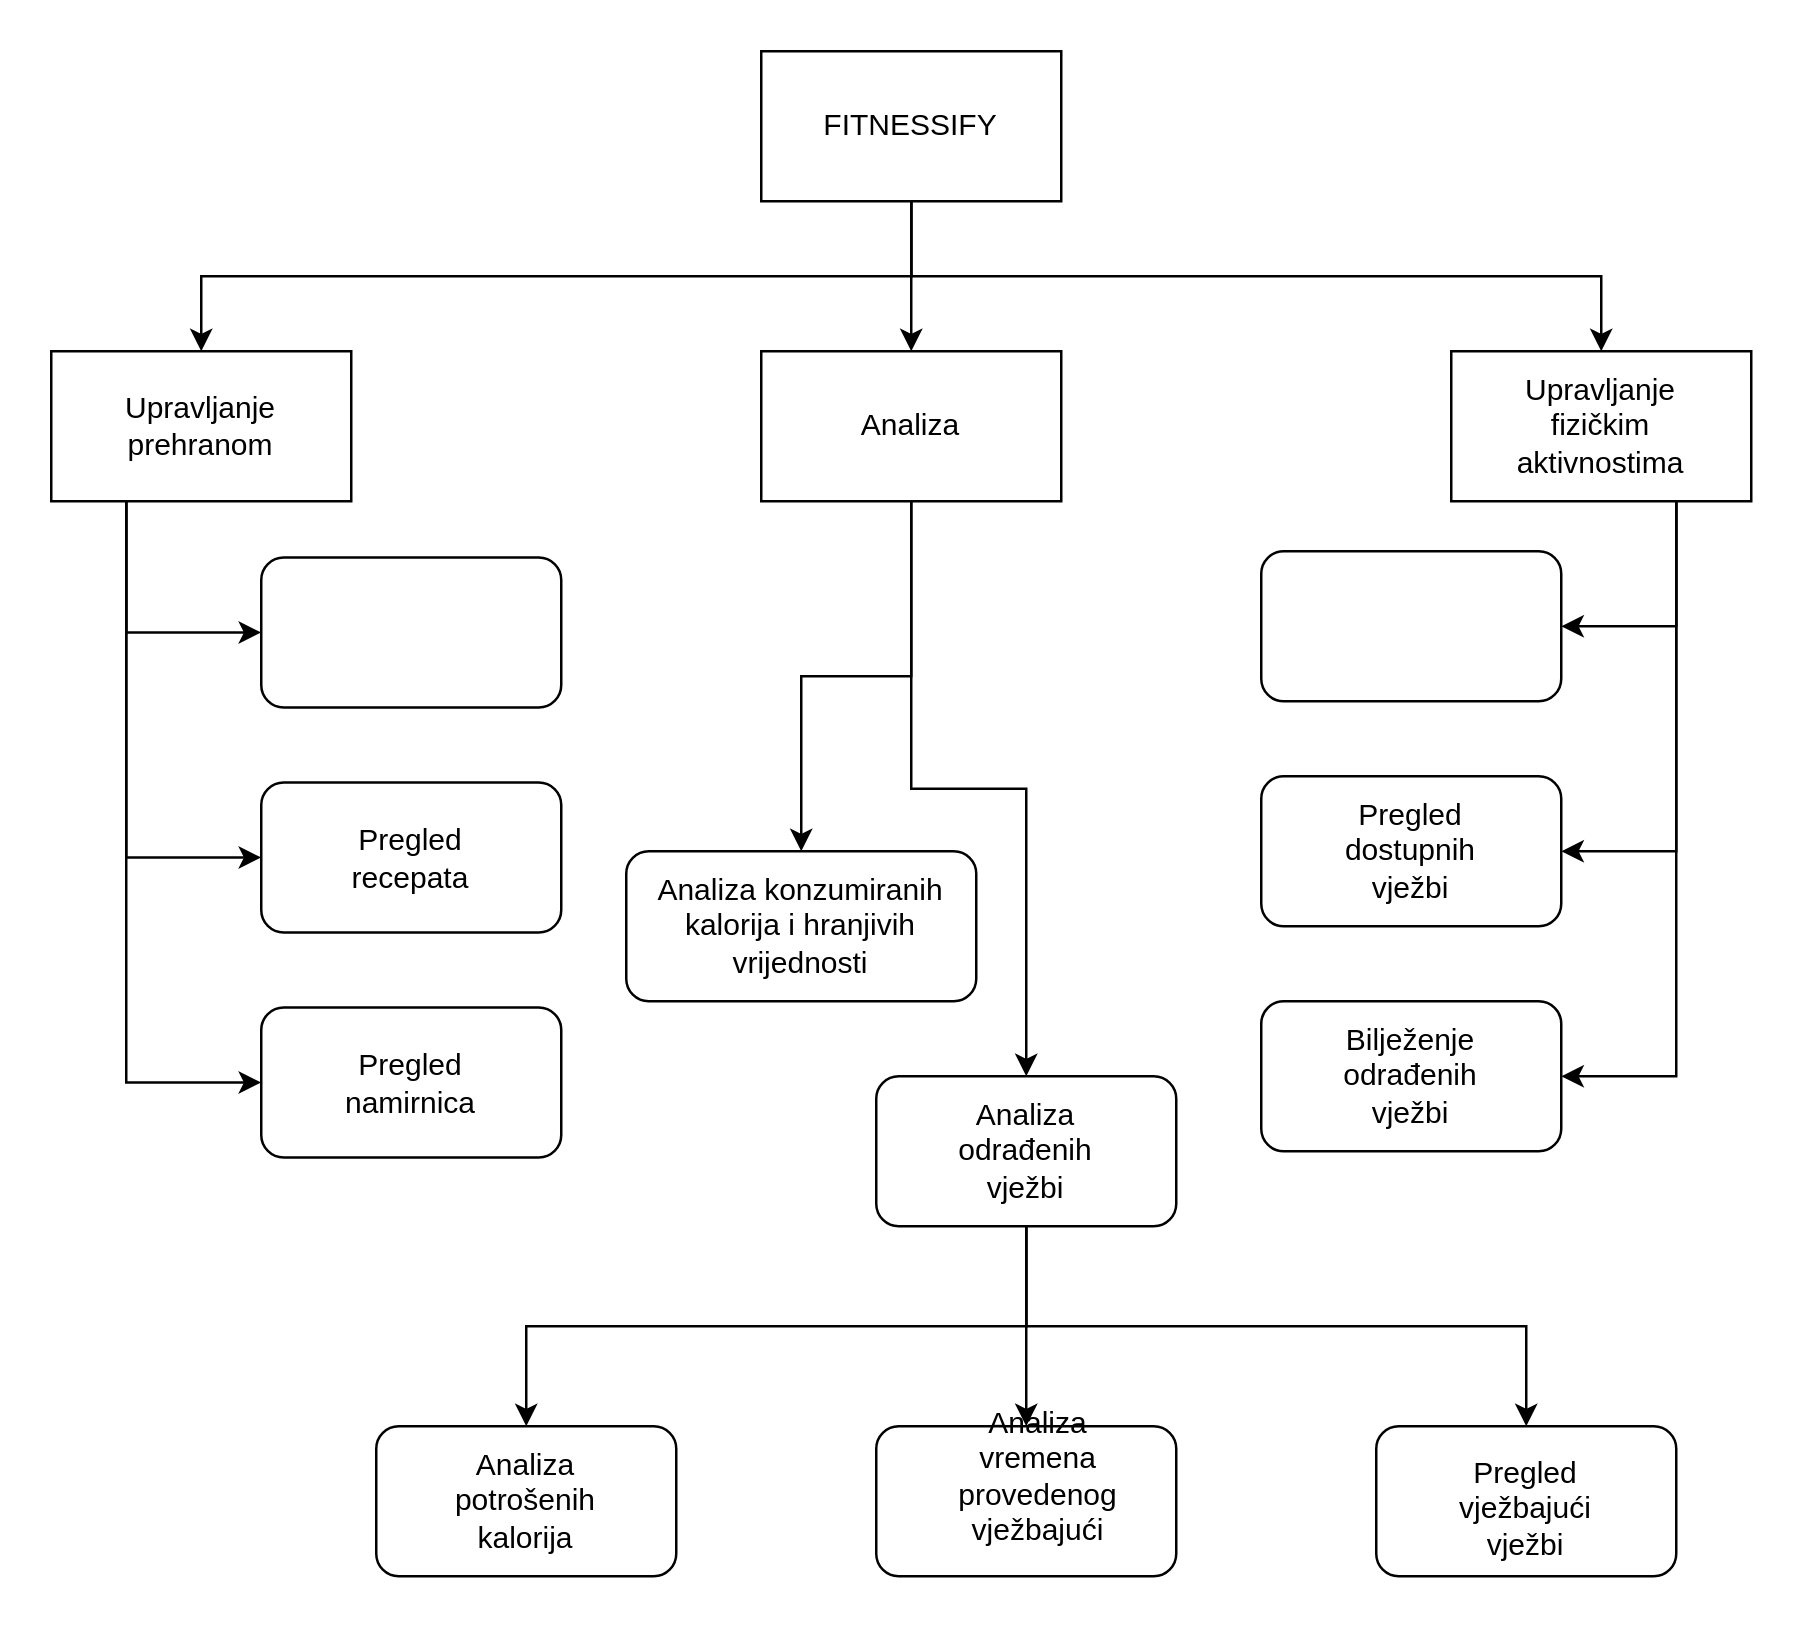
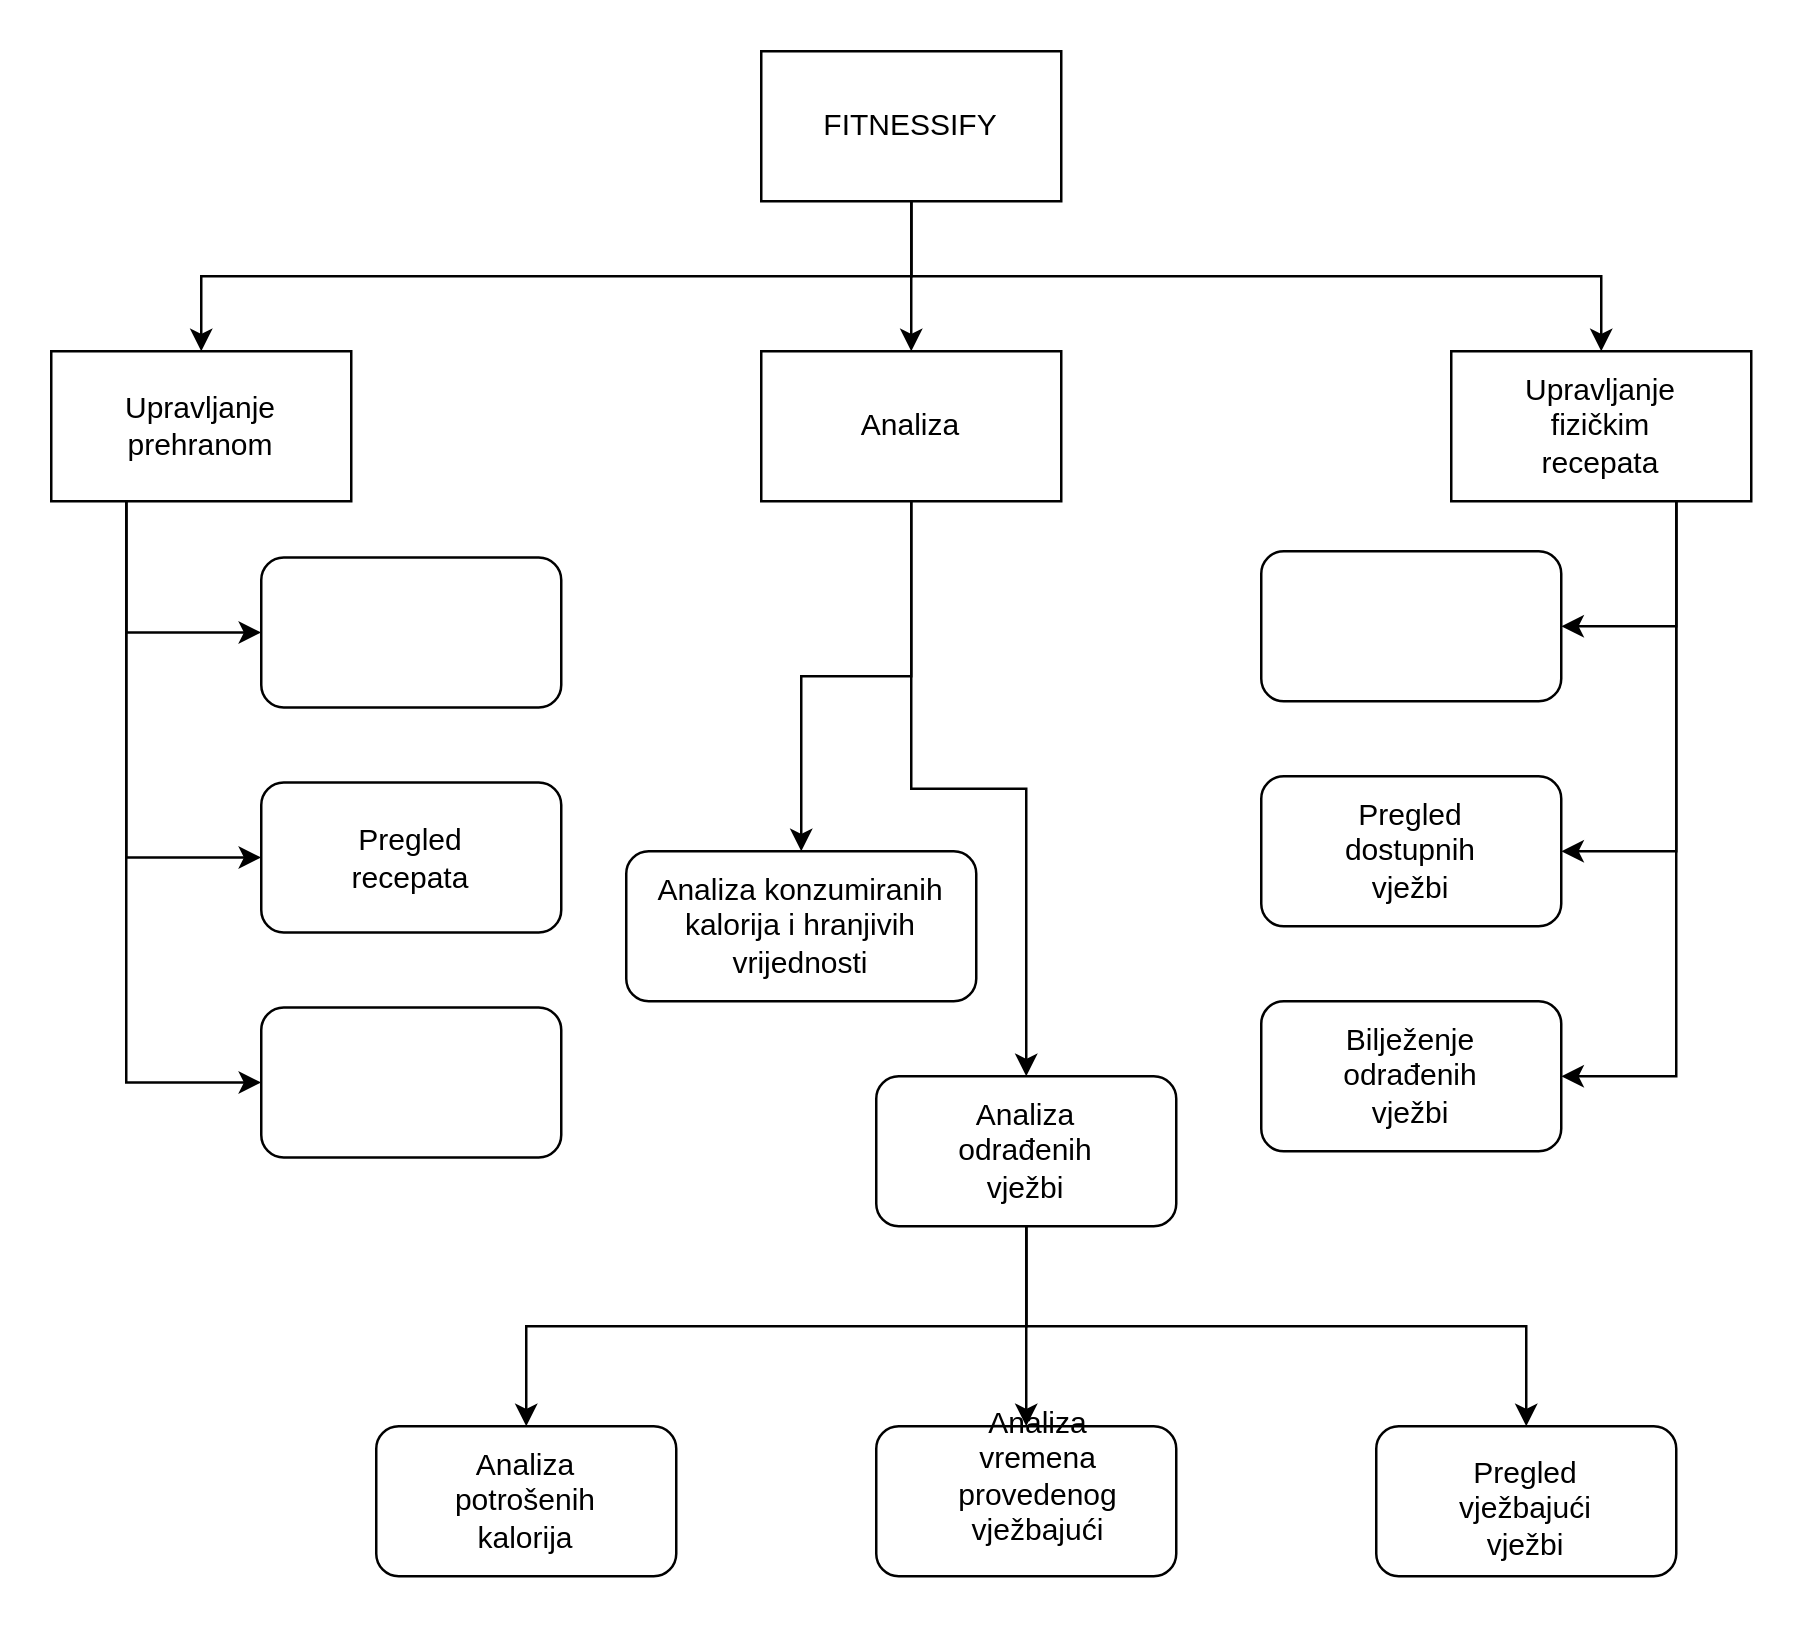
node "Upravljanje fizičkim aktivnostima": label "Upravljanje fizičkim aktivnostima" -> "Upravljanje fizičkim recepata"
node "Pregled namirnica": removed
